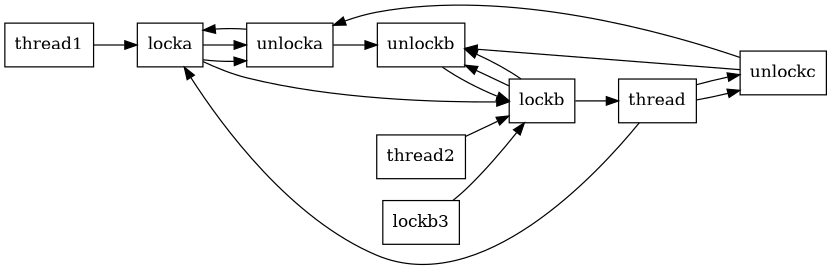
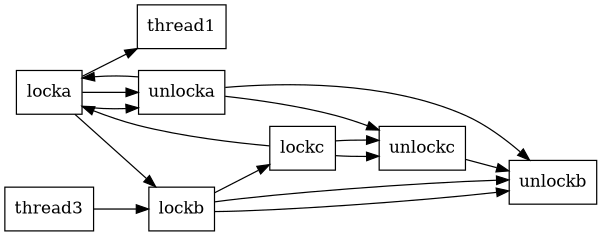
edge "unlockc" -> "unlocka": reversed
edge "thread1" -> "locka": reversed
edge "unlockb" -> "lockb": removed
node "thread": label "thread" -> "lockc"
node "thread2": removed
node "lockb3": label "lockb3" -> "thread3"
